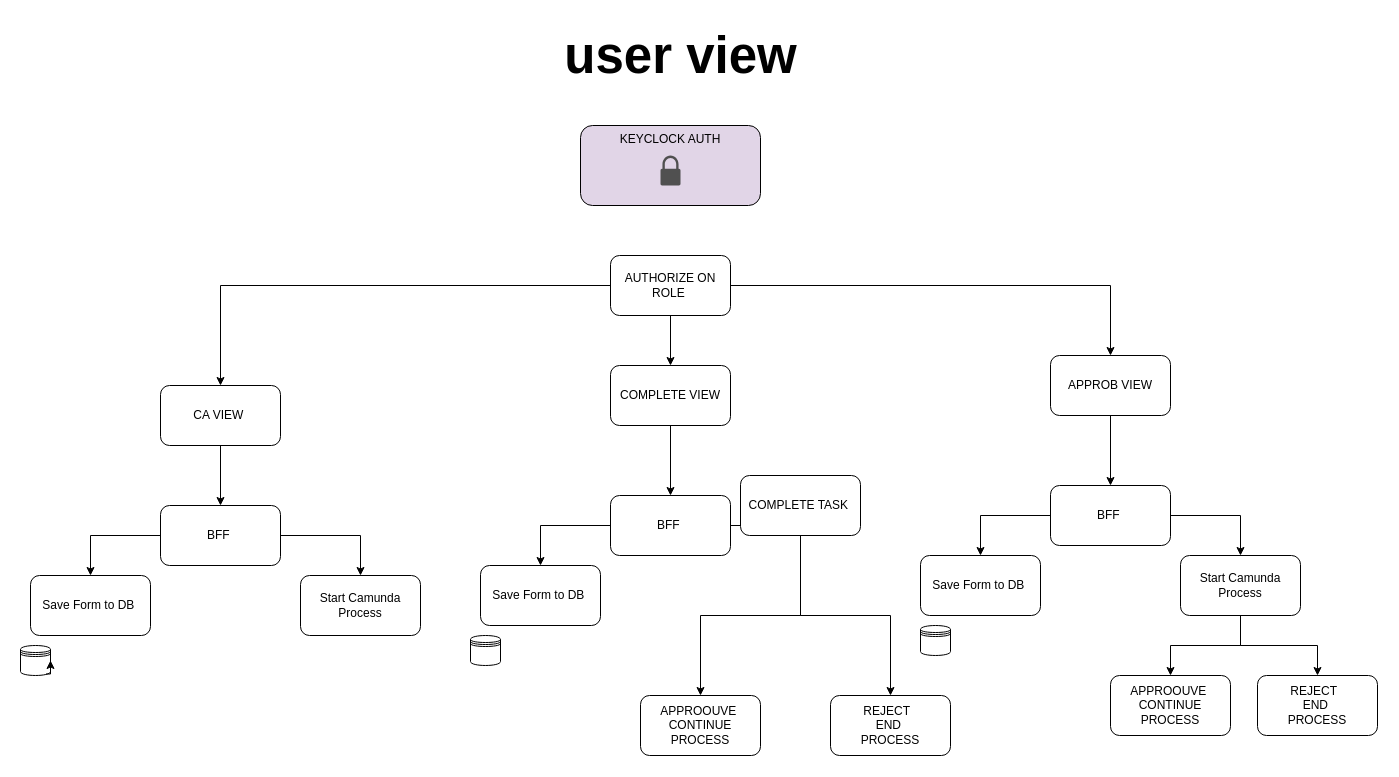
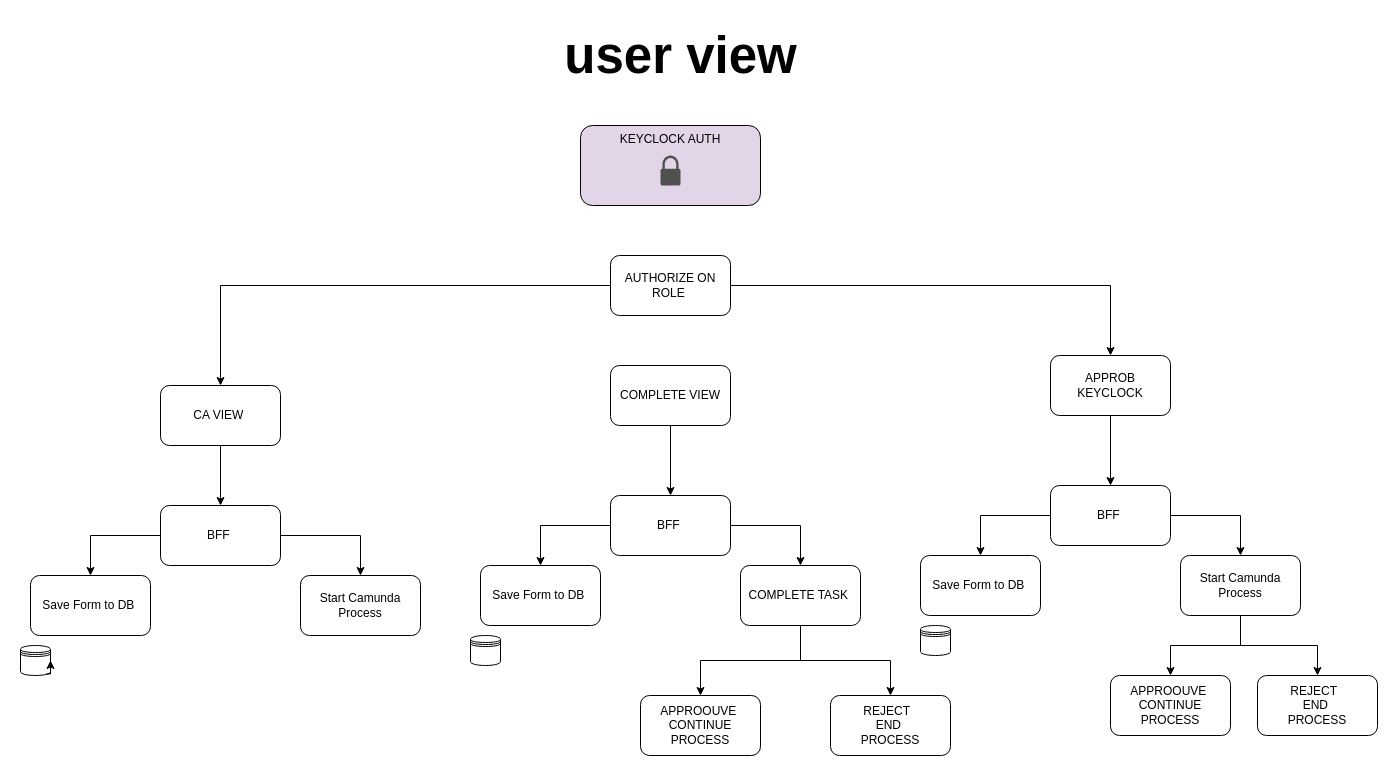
edge "AUTHORIZE ON ROLE" -> "COMPLETE VIEW": removed
node "APPROB VIEW": label "APPROB VIEW" -> "APPROB KEYCLOCK"
node "COMPLETE TASK": moved (801, 506) -> (801, 596)
